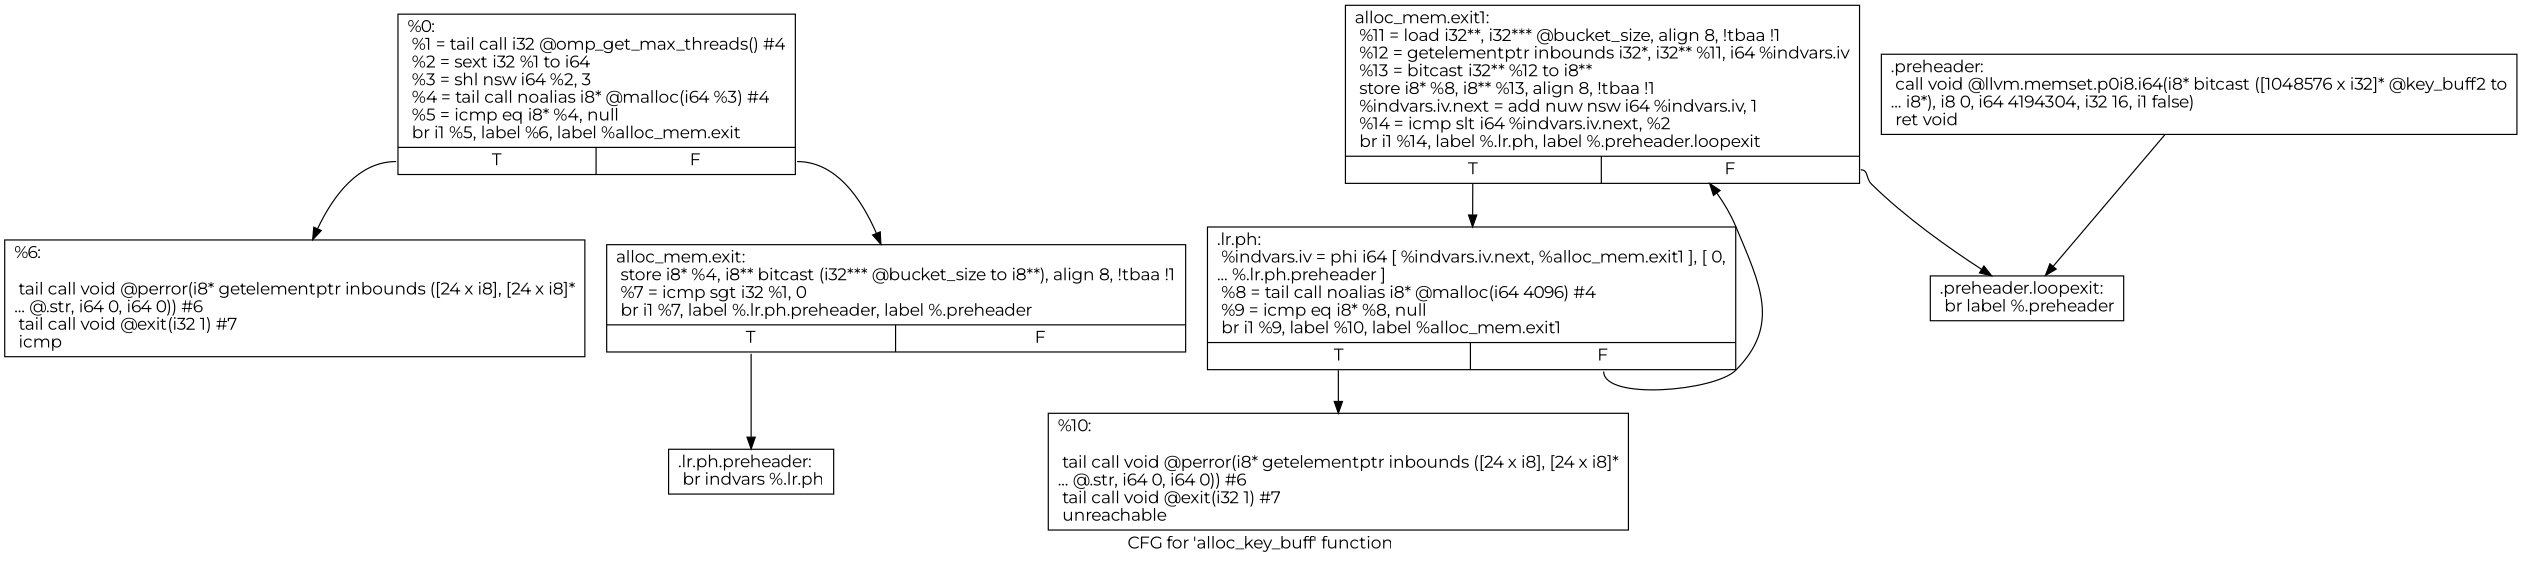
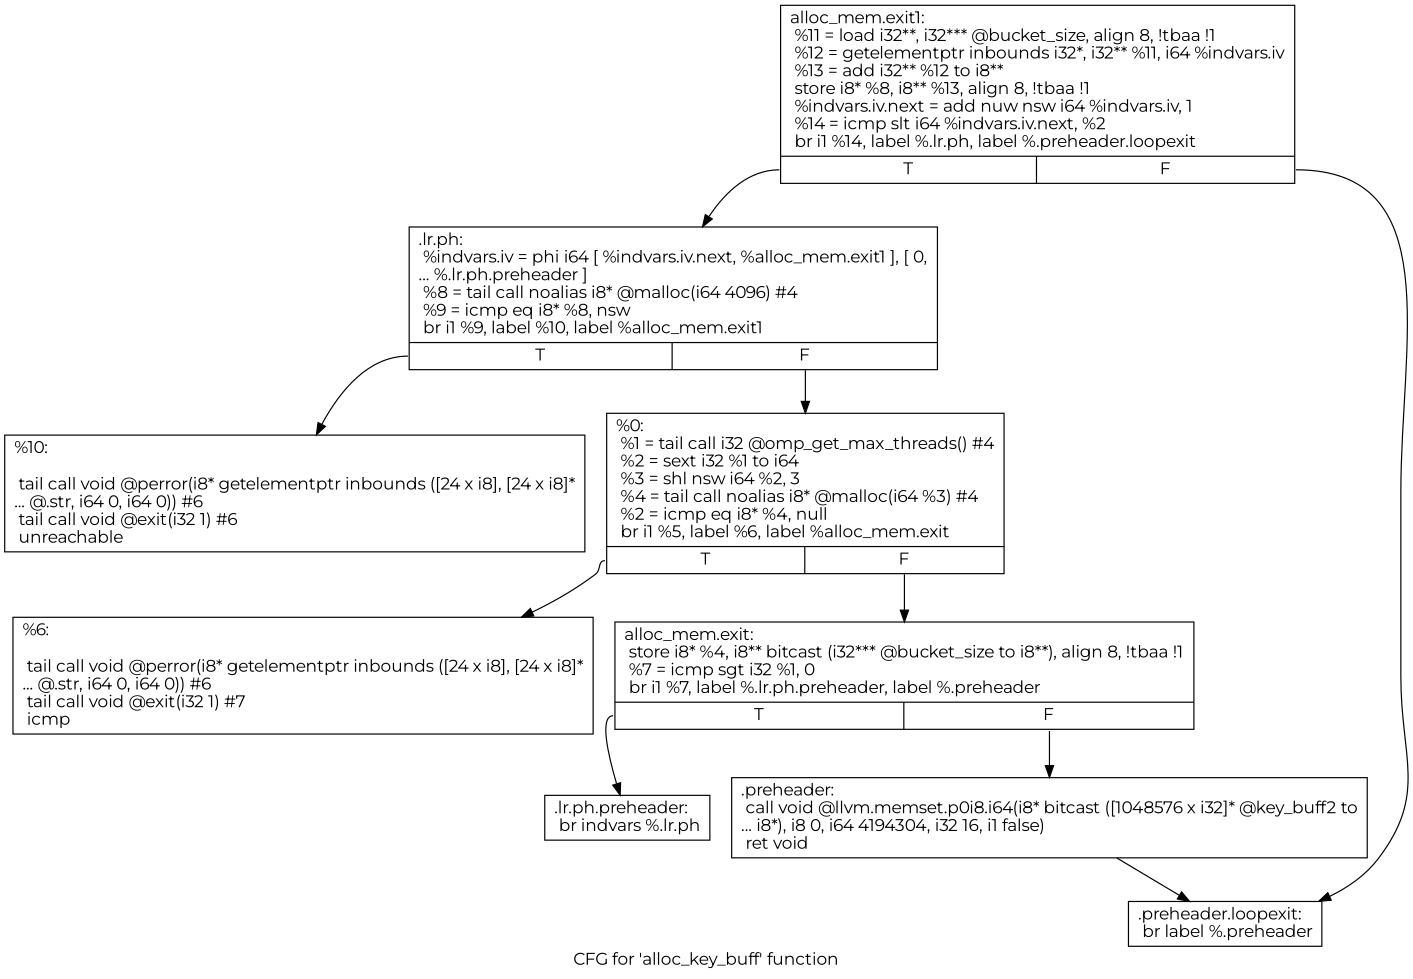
node "alloc_mem.exit1:": text "%13 = bitcast i32** %12 to i8**" -> "%13 = add i32** %12 to i8**"
node "%0:": text "%5 = icmp eq i8* %4, null" -> "%2 = icmp eq i8* %4, null"
node ".lr.ph:": text "%9 = icmp eq i8* %8, null" -> "%9 = icmp eq i8* %8, nsw"
edge ".lr.ph:" -> "alloc_mem.exit1:": now ".lr.ph:" -> "%0:"
node "%10:": text "tail call void @exit(i32 1) #7" -> "tail call void @exit(i32 1) #6"
edge "alloc_mem.exit:" -> ".preheader:": added
